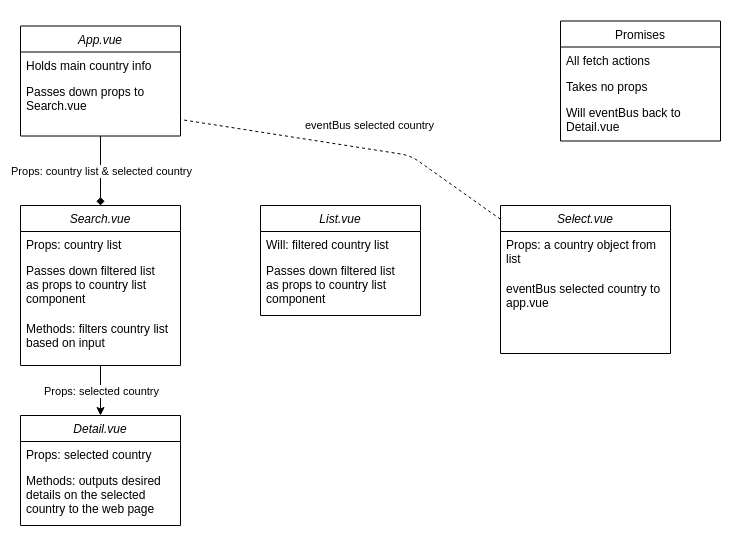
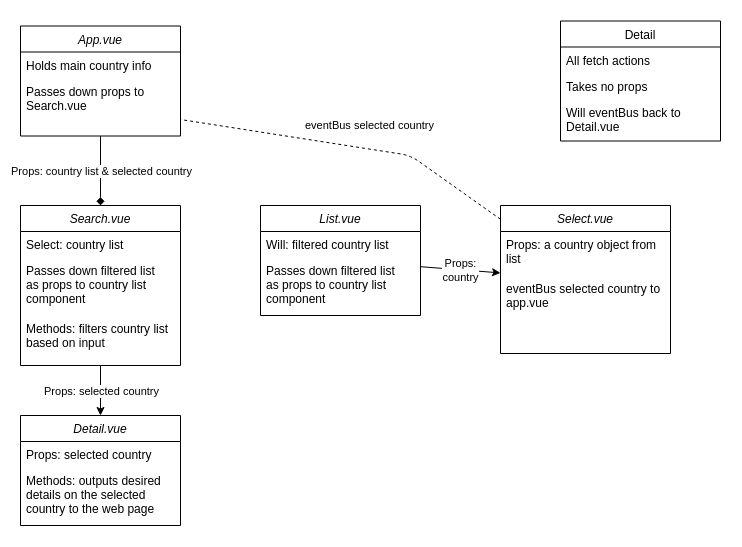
node "Promises": label "Promises" -> "Detail"
node "Props: country list": label "Props: country list" -> "Select: country list"
edge "List.vue" -> "Select.vue": added, label "Props: country"
